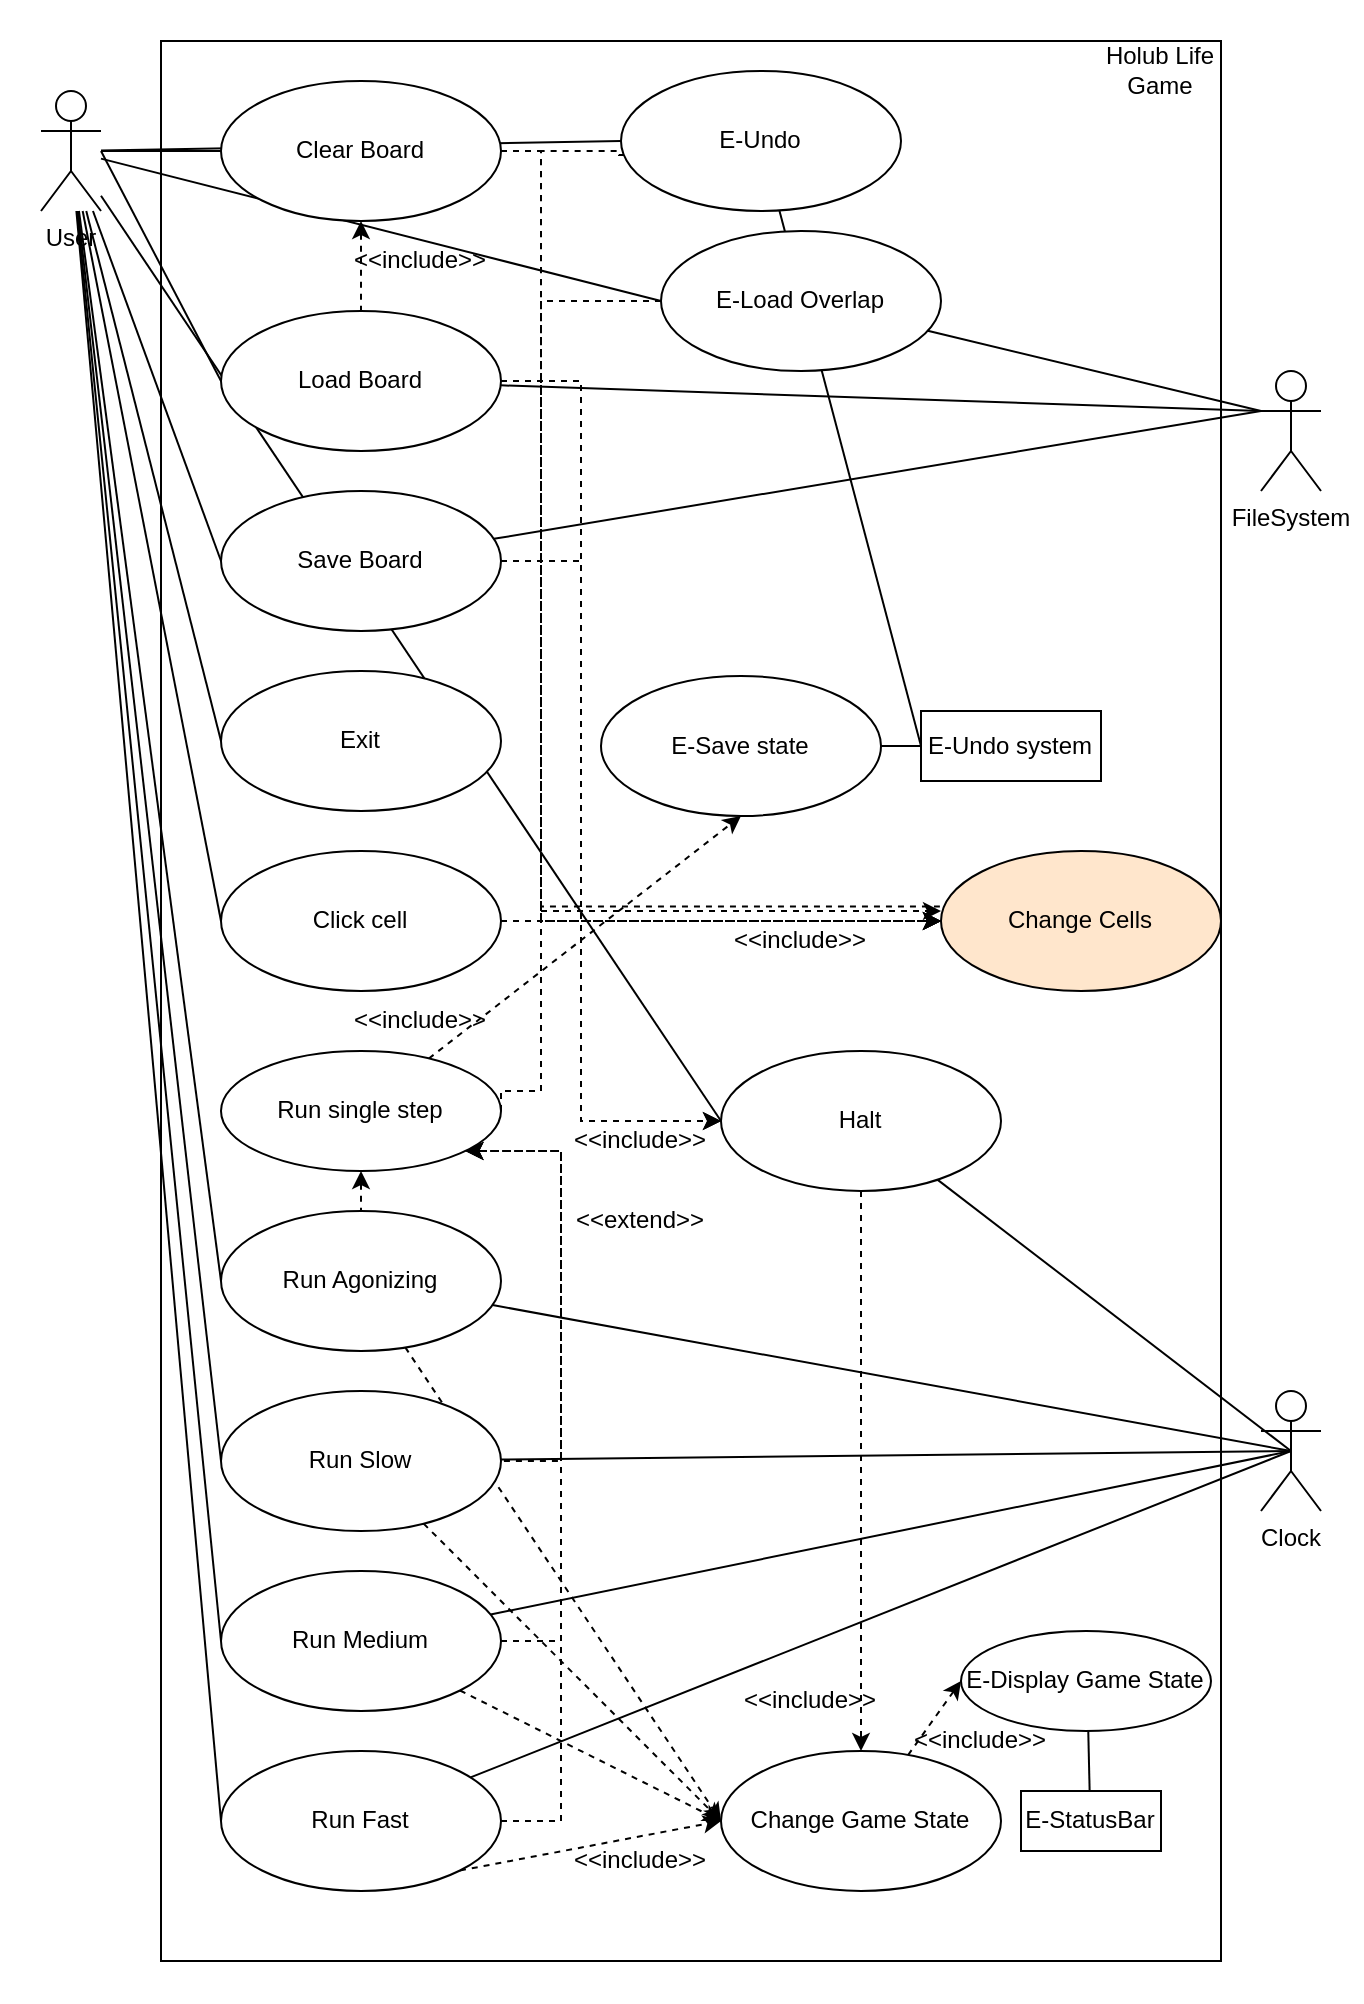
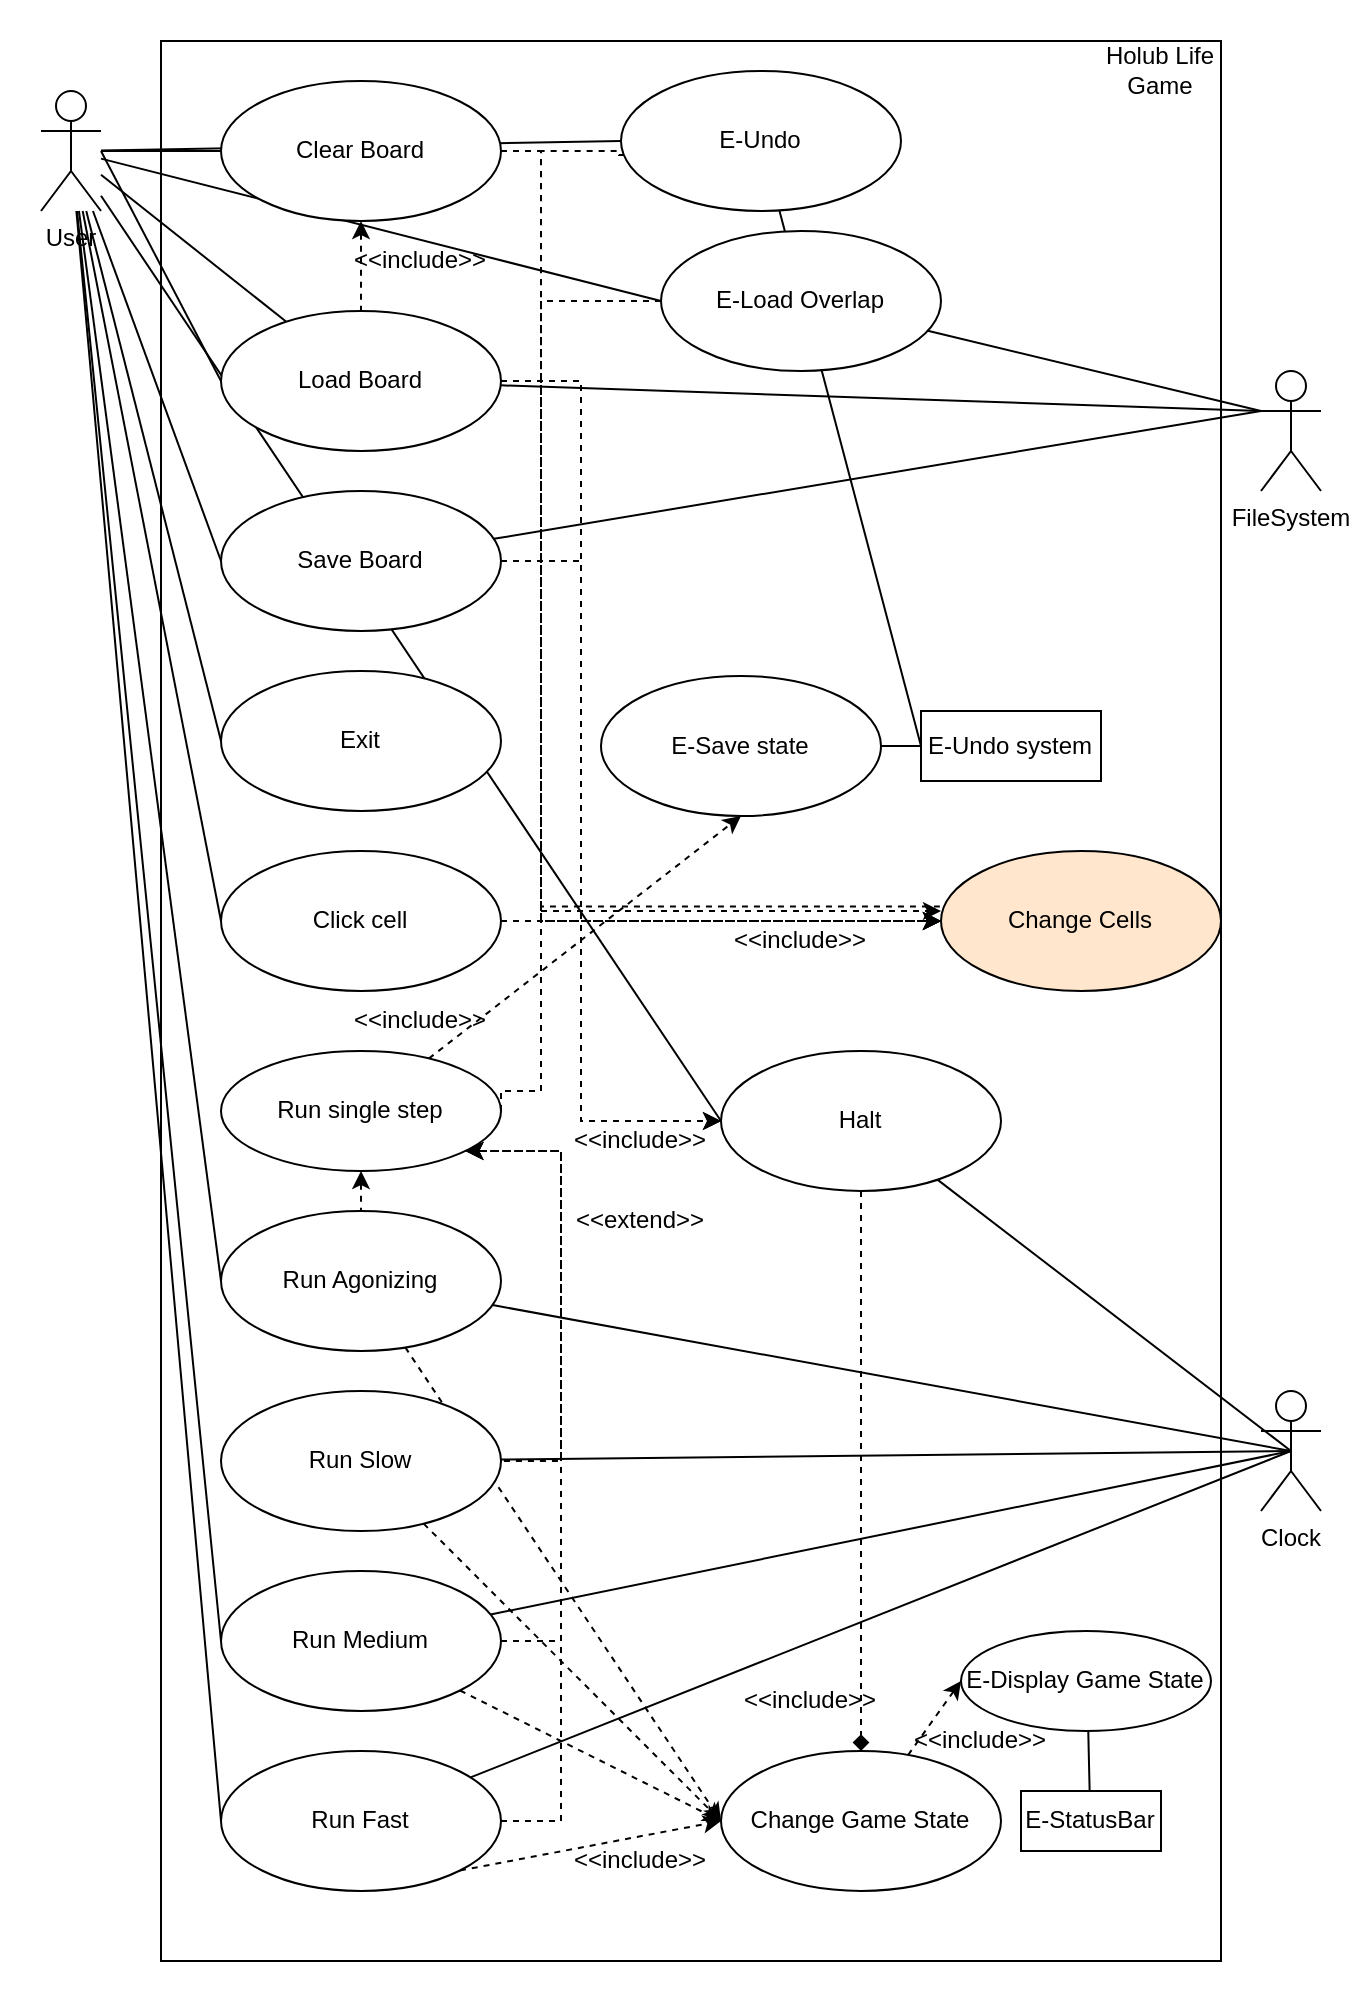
edge "User" -- "Run Slow": now "User" -- "Load Board"
edge "Halt" -> "Change Game State": arrowhead classic -> diamond
